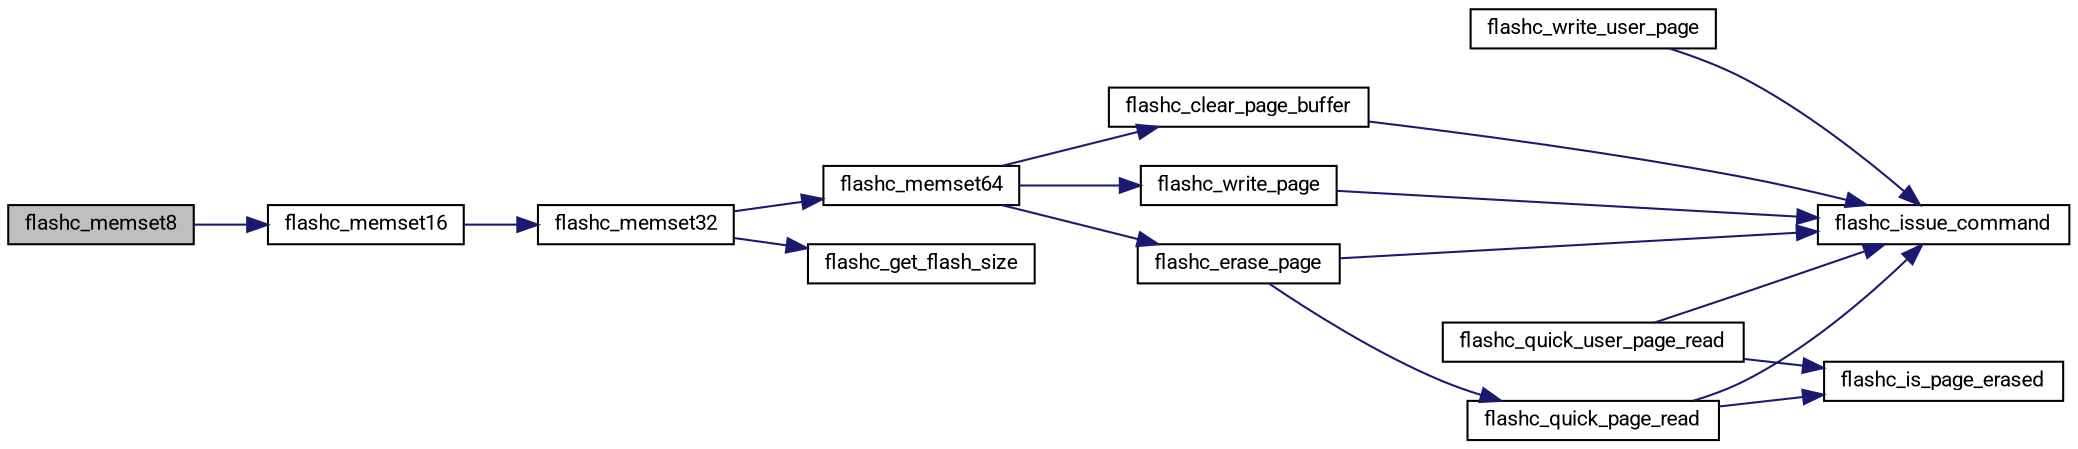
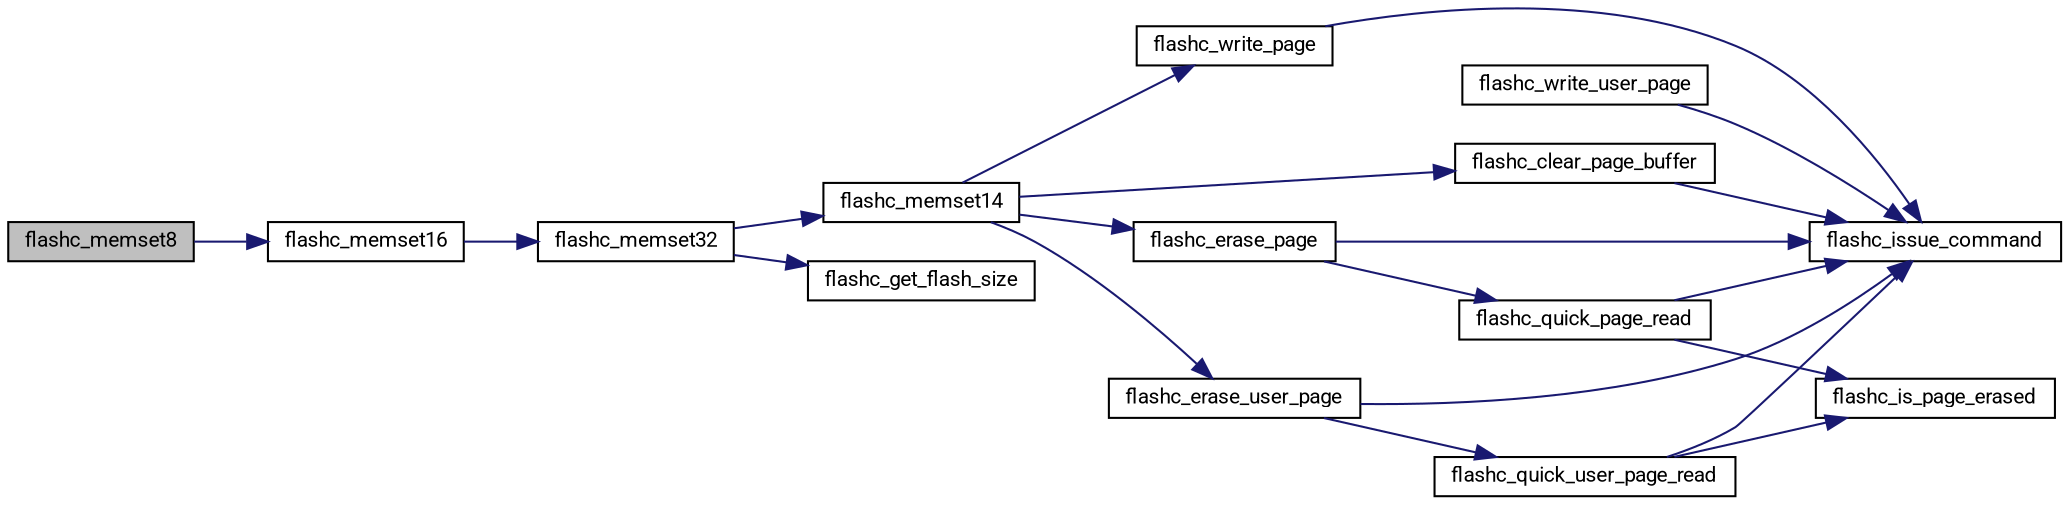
node "flashc_memset64": label "flashc_memset64" -> "flashc_memset14"
node "flashc_erase_user_page": added
